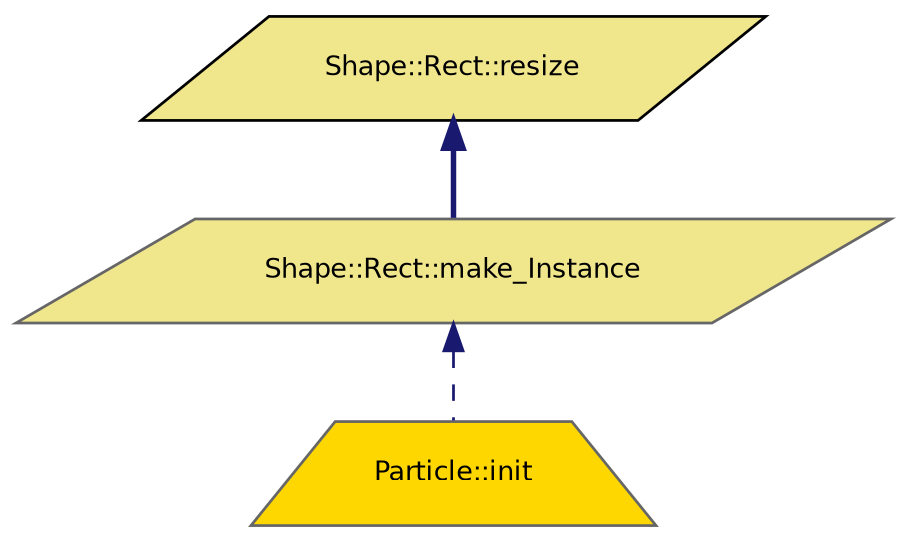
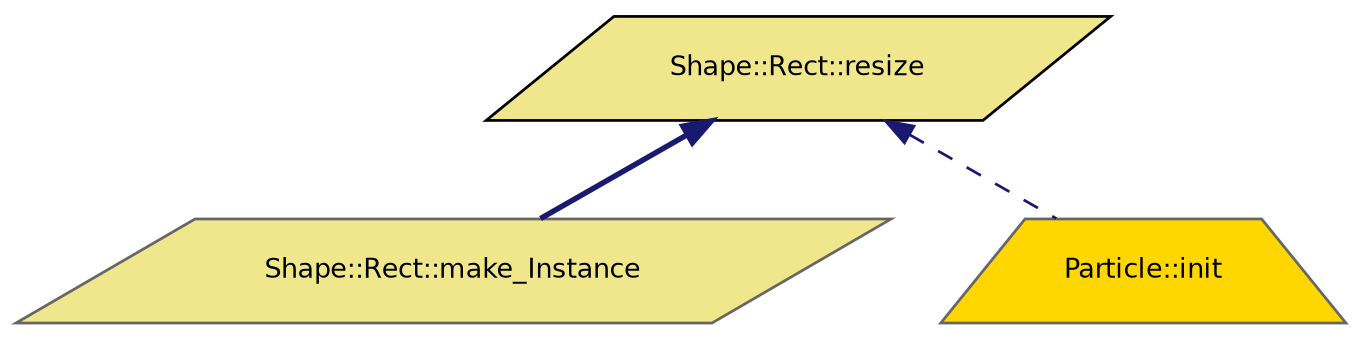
edge "Particle::init" -> "Shape::Rect::make_Instance": now "Particle::init" -> "Shape::Rect::resize"
